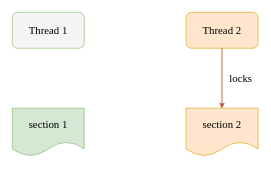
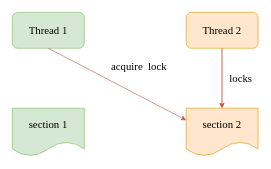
node "Thread 1": fillcolor #f5f5f5 -> #d5e8d4
edge "Thread 1" -> "section 2": added, label "acquire lock"
